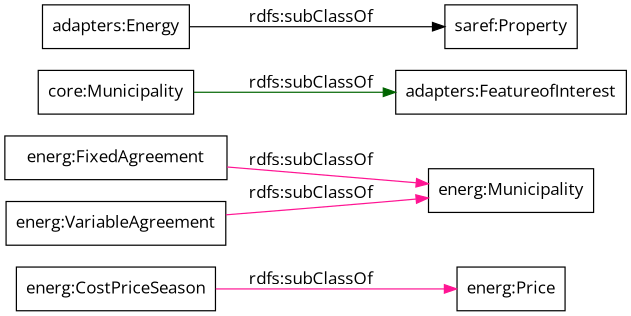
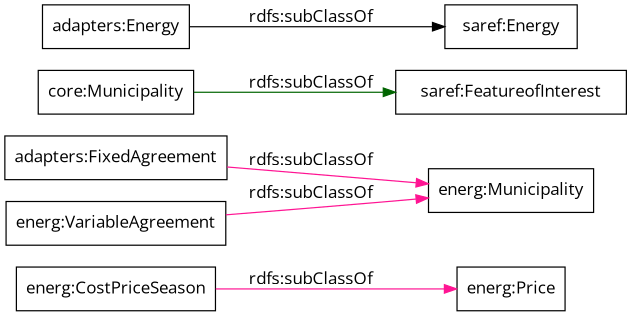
node "saref:Property": label "saref:Property" -> "saref:Energy"
node "adapters:FeatureofInterest": label "adapters:FeatureofInterest" -> "saref:FeatureofInterest"
node "energ:FixedAgreement": label "energ:FixedAgreement" -> "adapters:FixedAgreement"
